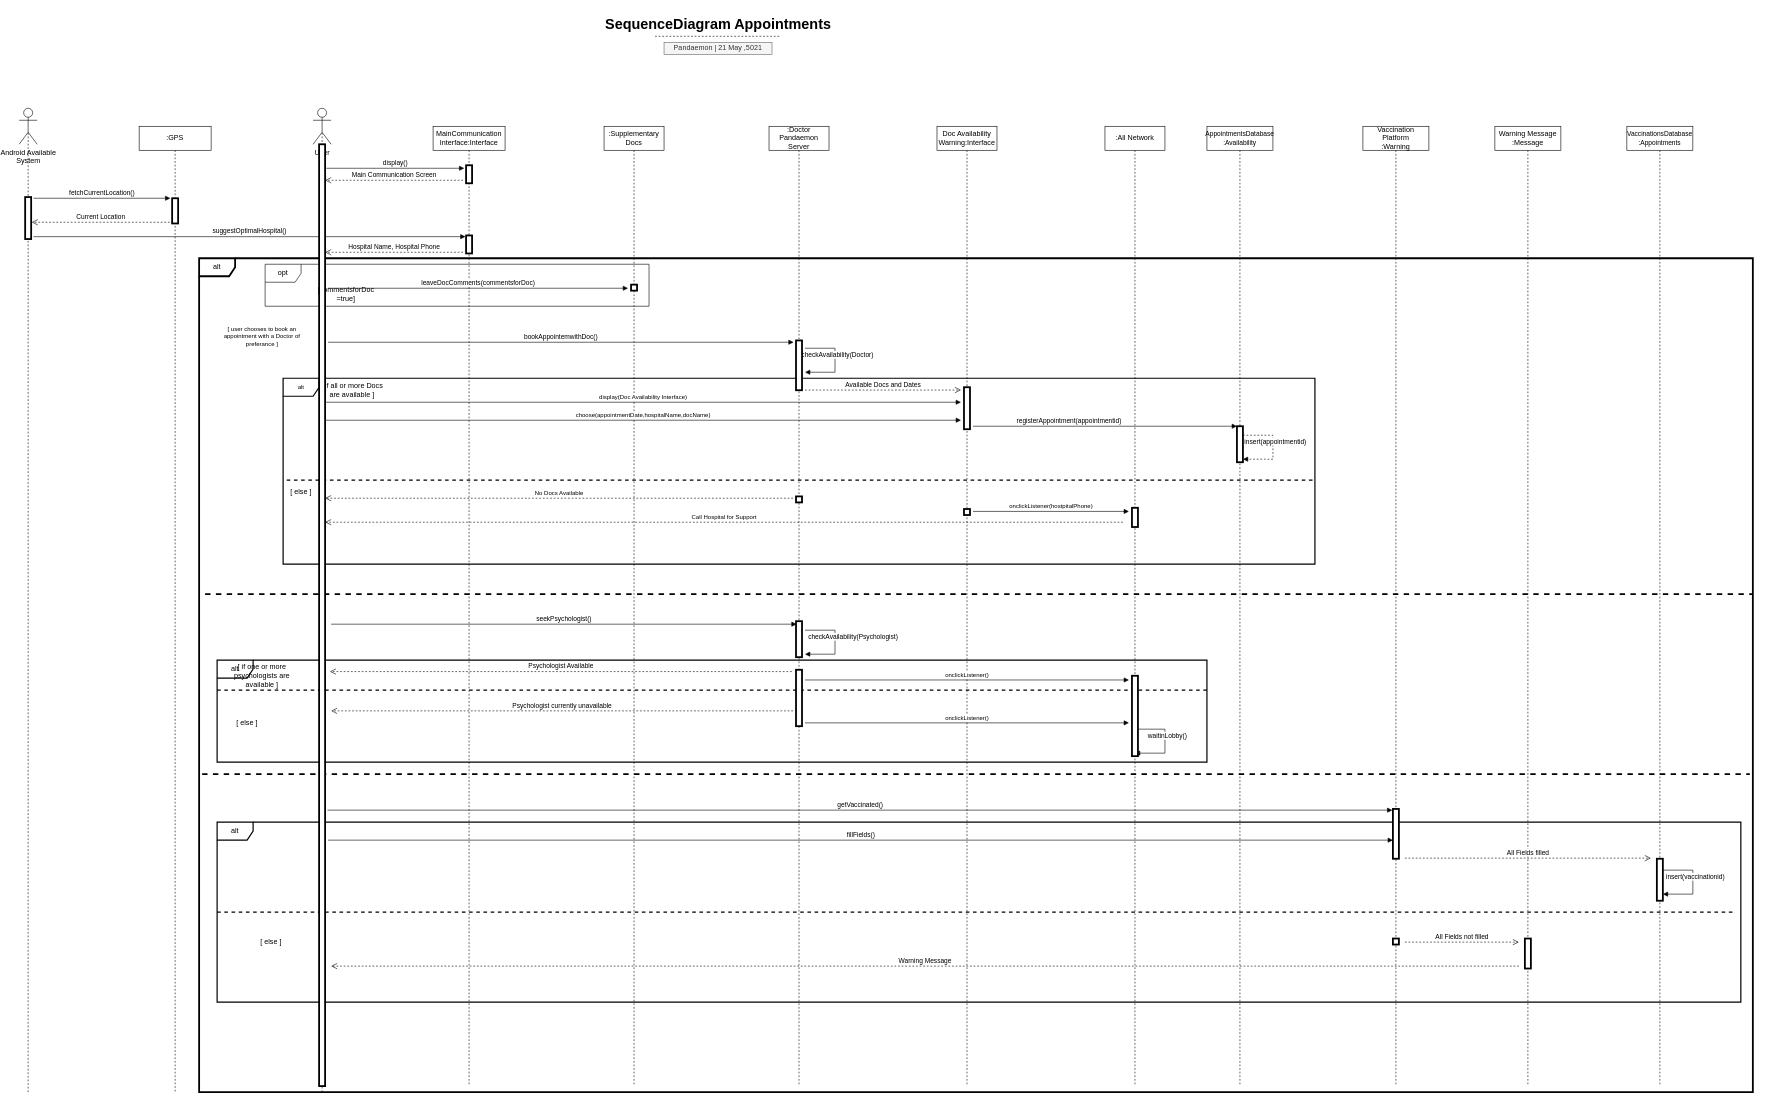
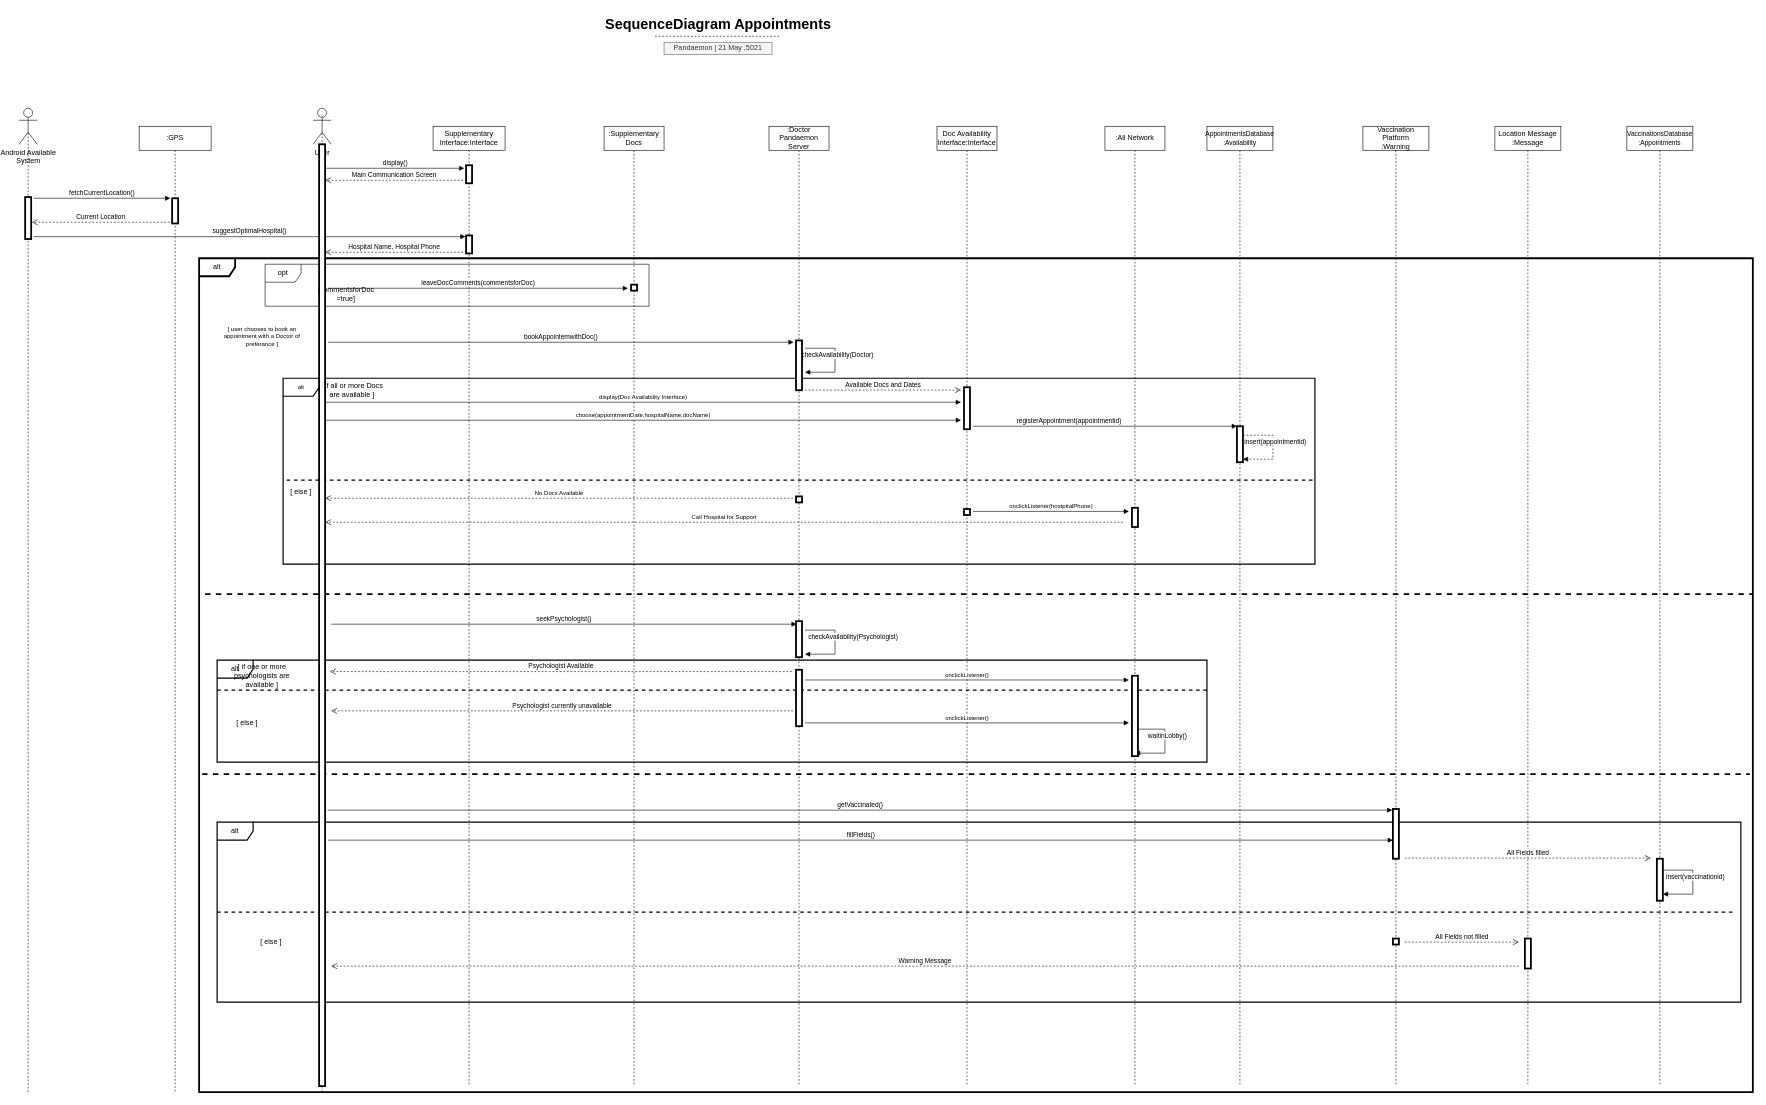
node "MainCommunication Interface:Interface": label "MainCommunication Interface:Interface" -> "Supplementary Interface:Interface"
node "Doc Availability Warning:Interface": label "Doc Availability Warning:Interface" -> "Doc Availability Interface:Interface"
node "Warning Message :Message": label "Warning Message :Message" -> "Location Message :Message"
